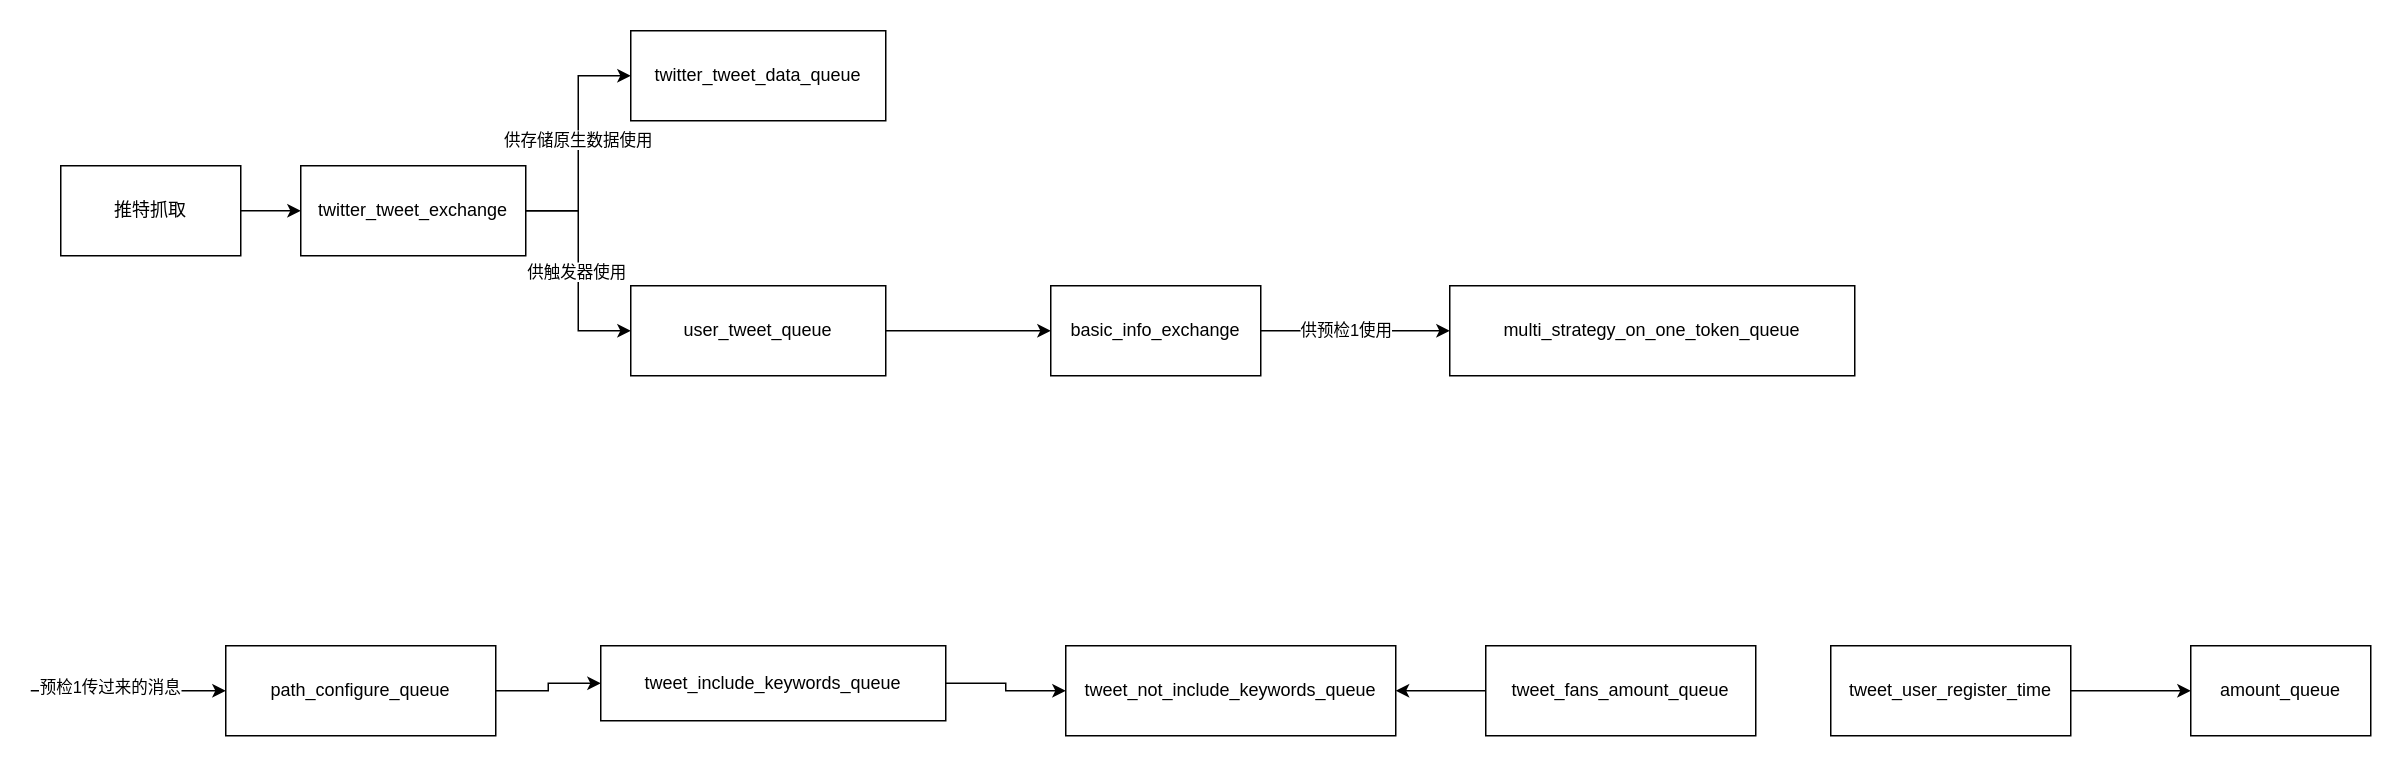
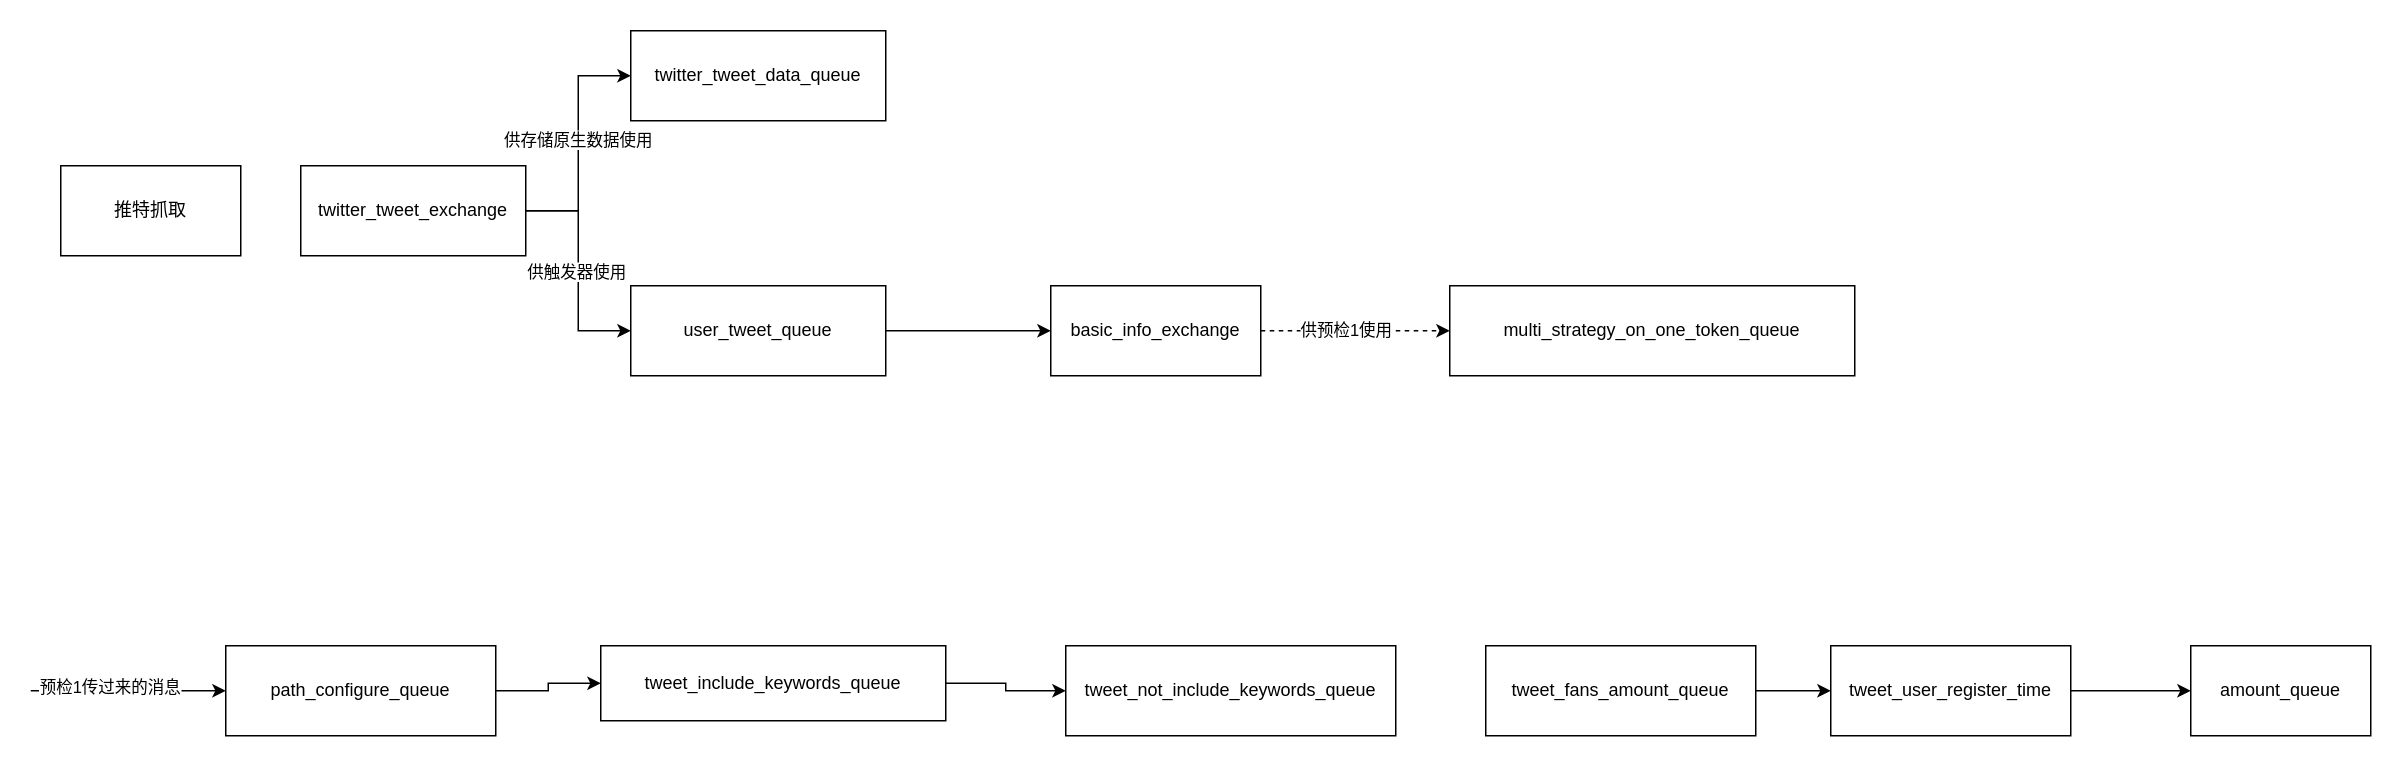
edge "推特抓取" -> "twitter_tweet_exchange": removed
edge "basic_info_exchange" -> "multi_strategy_on_one_token_queue": style solid -> dashed
edge "tweet_fans_amount_queue" -> "tweet_not_include_keywords_queue": now "tweet_fans_amount_queue" -> "tweet_user_register_time"
